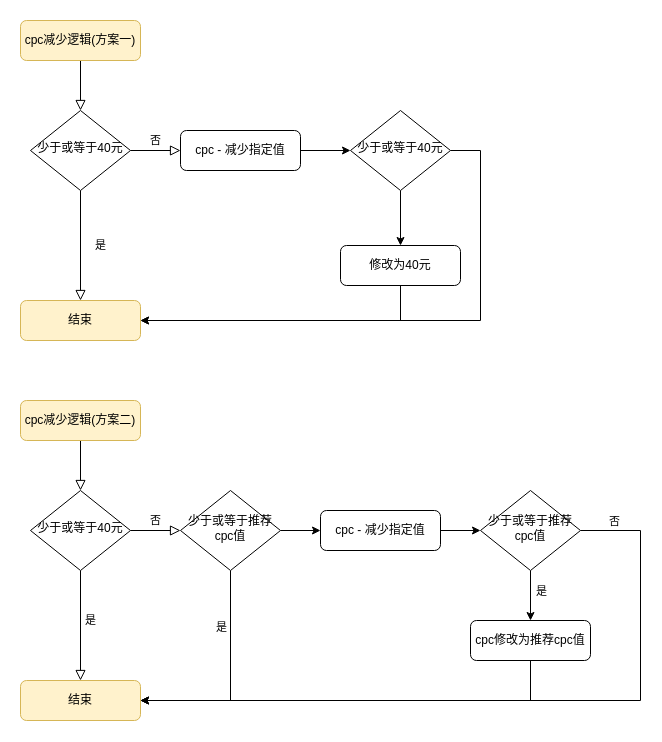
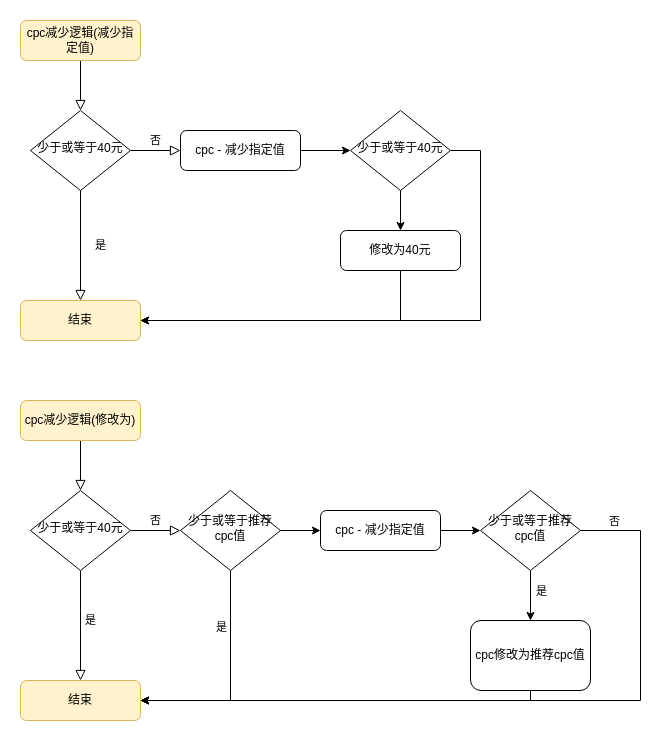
node "cpc减少逻辑(方案一)": label "cpc减少逻辑(方案一)" -> "cpc减少逻辑(减少指定值)"
node "修改为40元": moved (401, 266) -> (401, 251)
node "cpc减少逻辑(方案二)": label "cpc减少逻辑(方案二)" -> "cpc减少逻辑(修改为)"
node "cpc修改为推荐cpc值": size 120x40 -> 120x70
